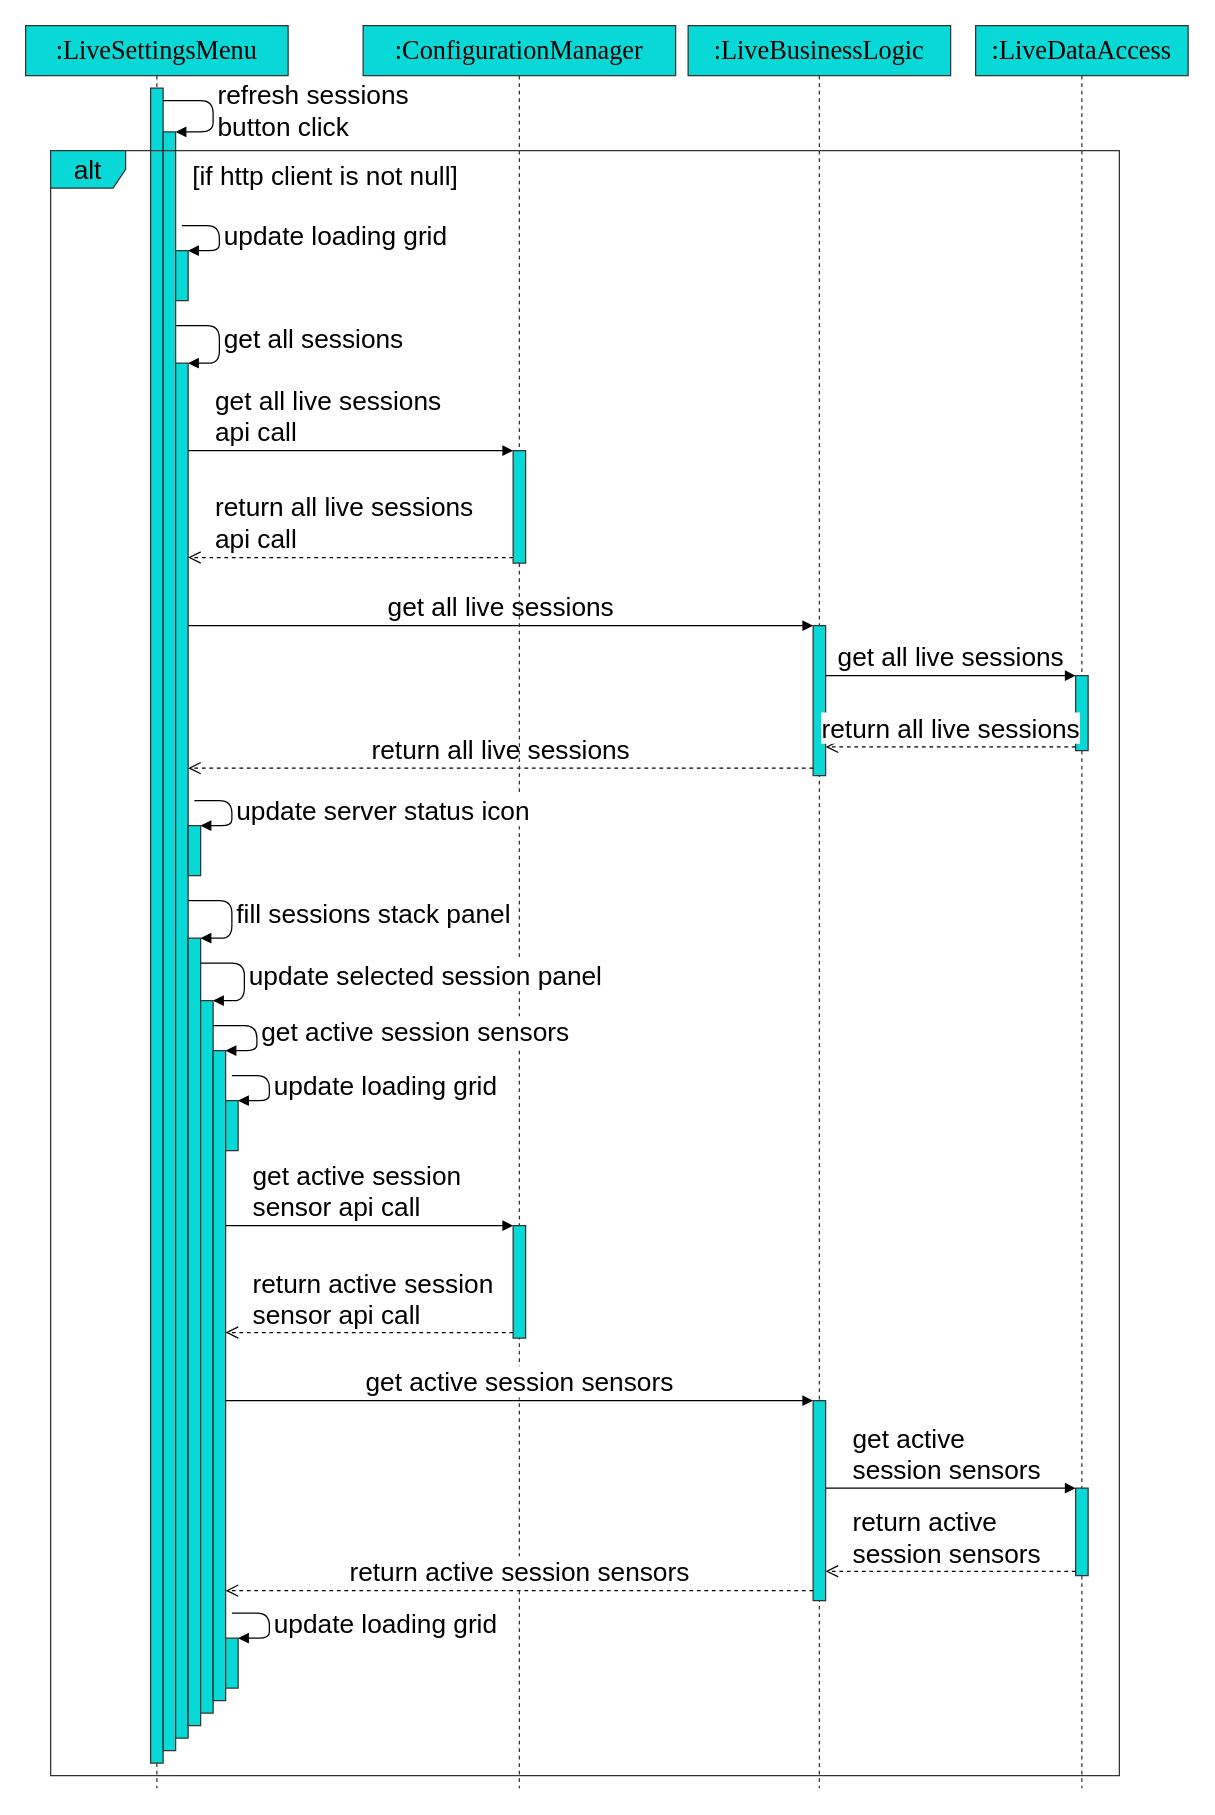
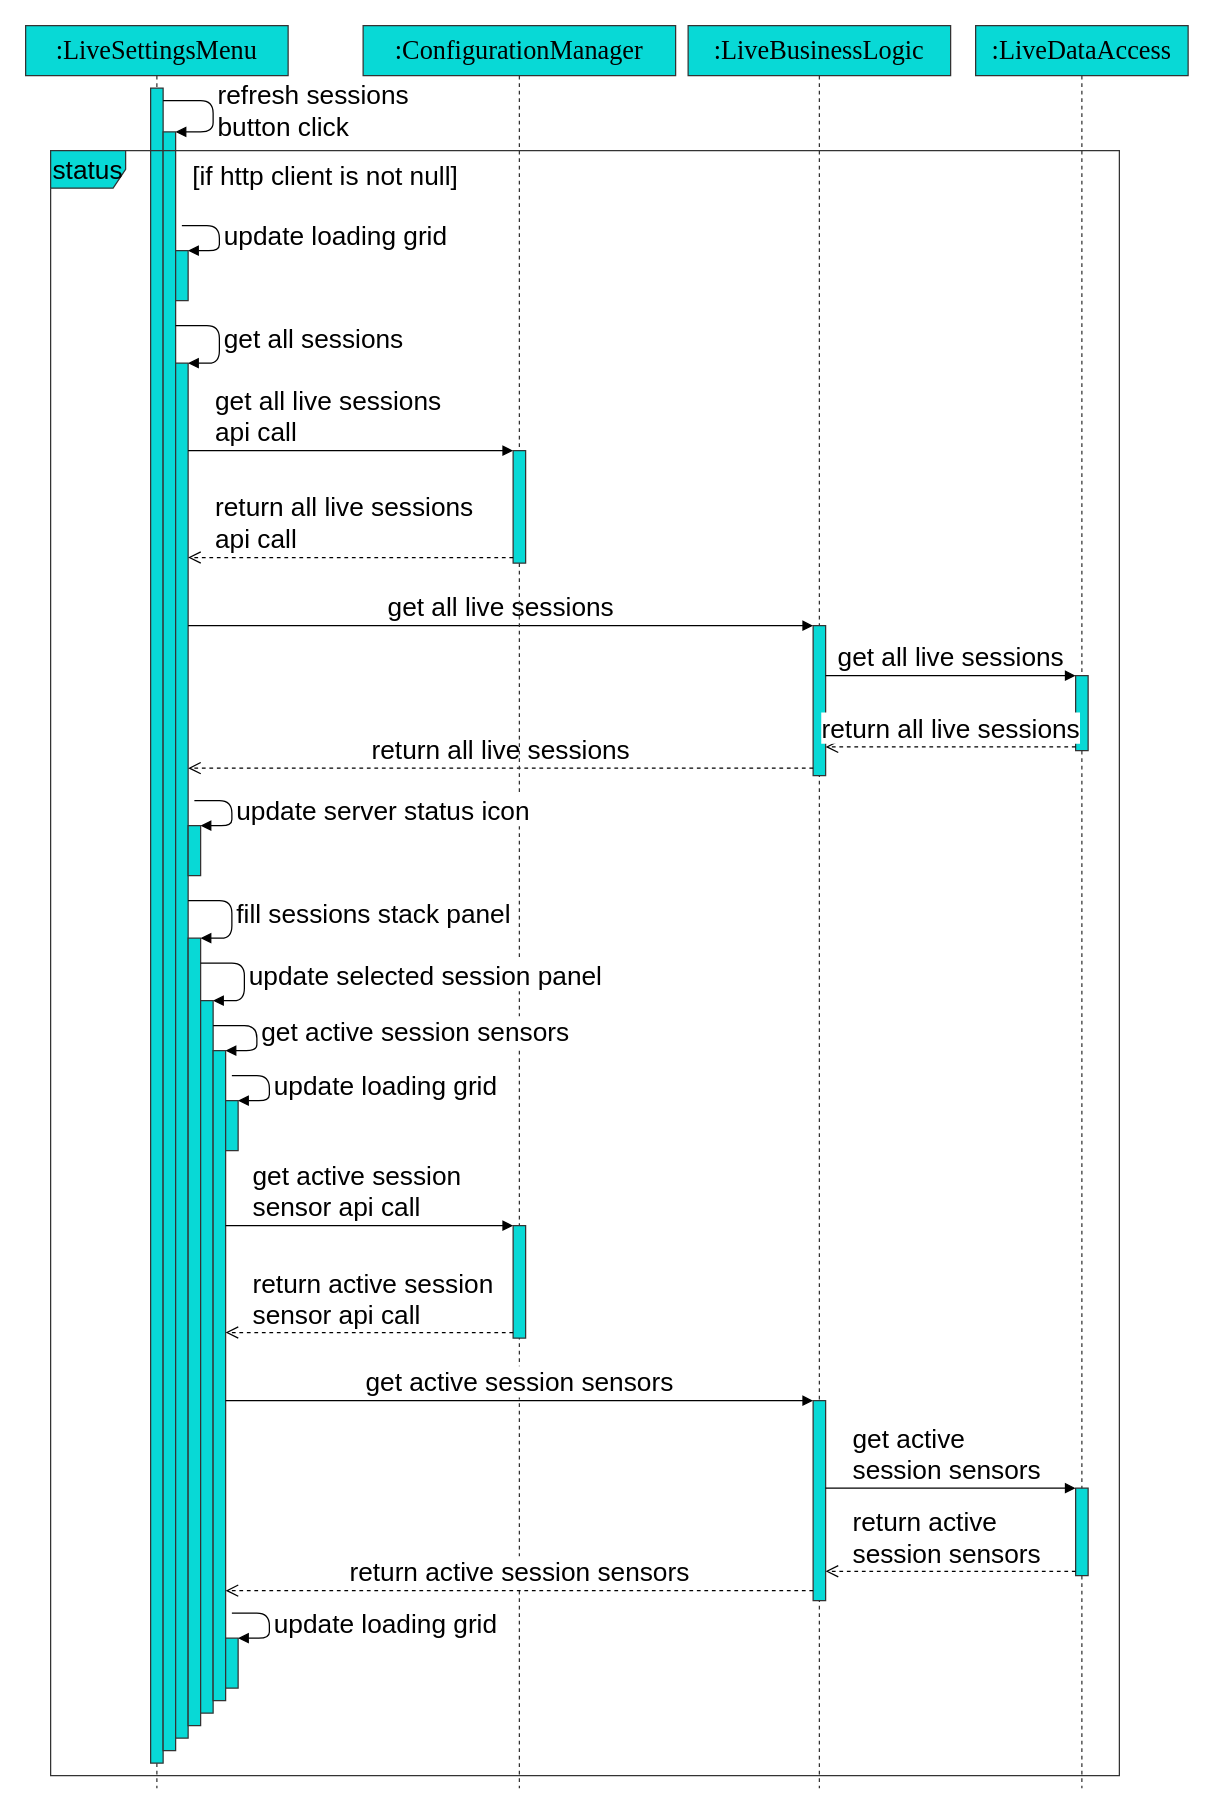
node "alt": label "alt" -> "status"
